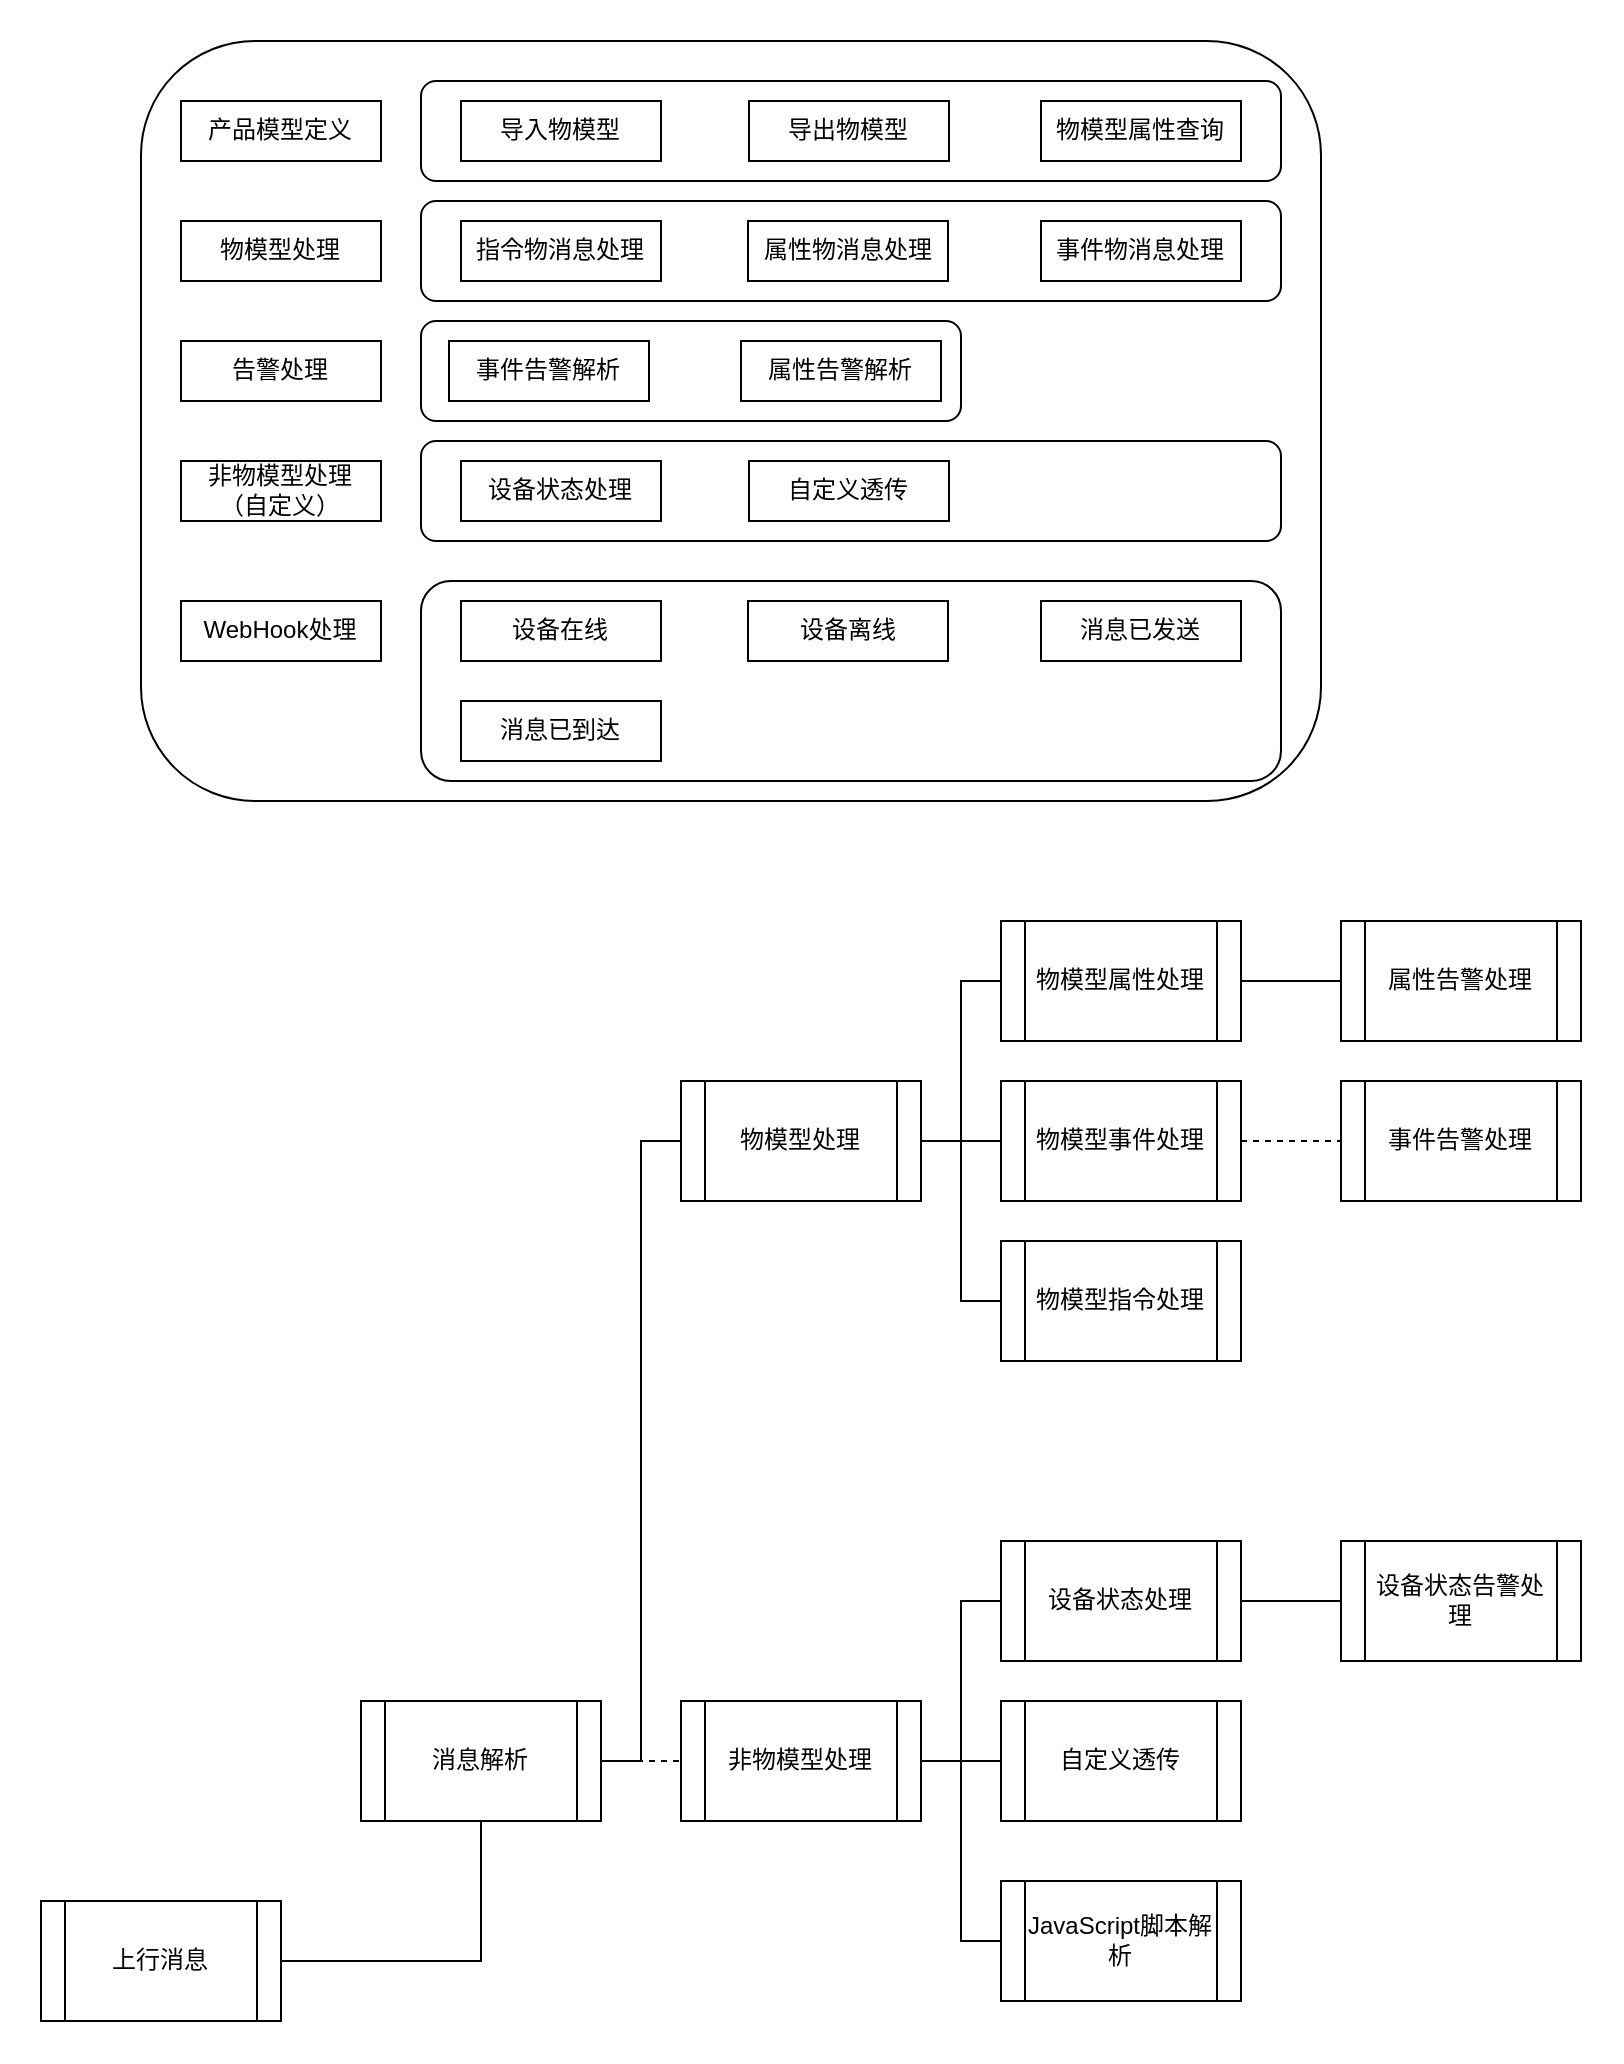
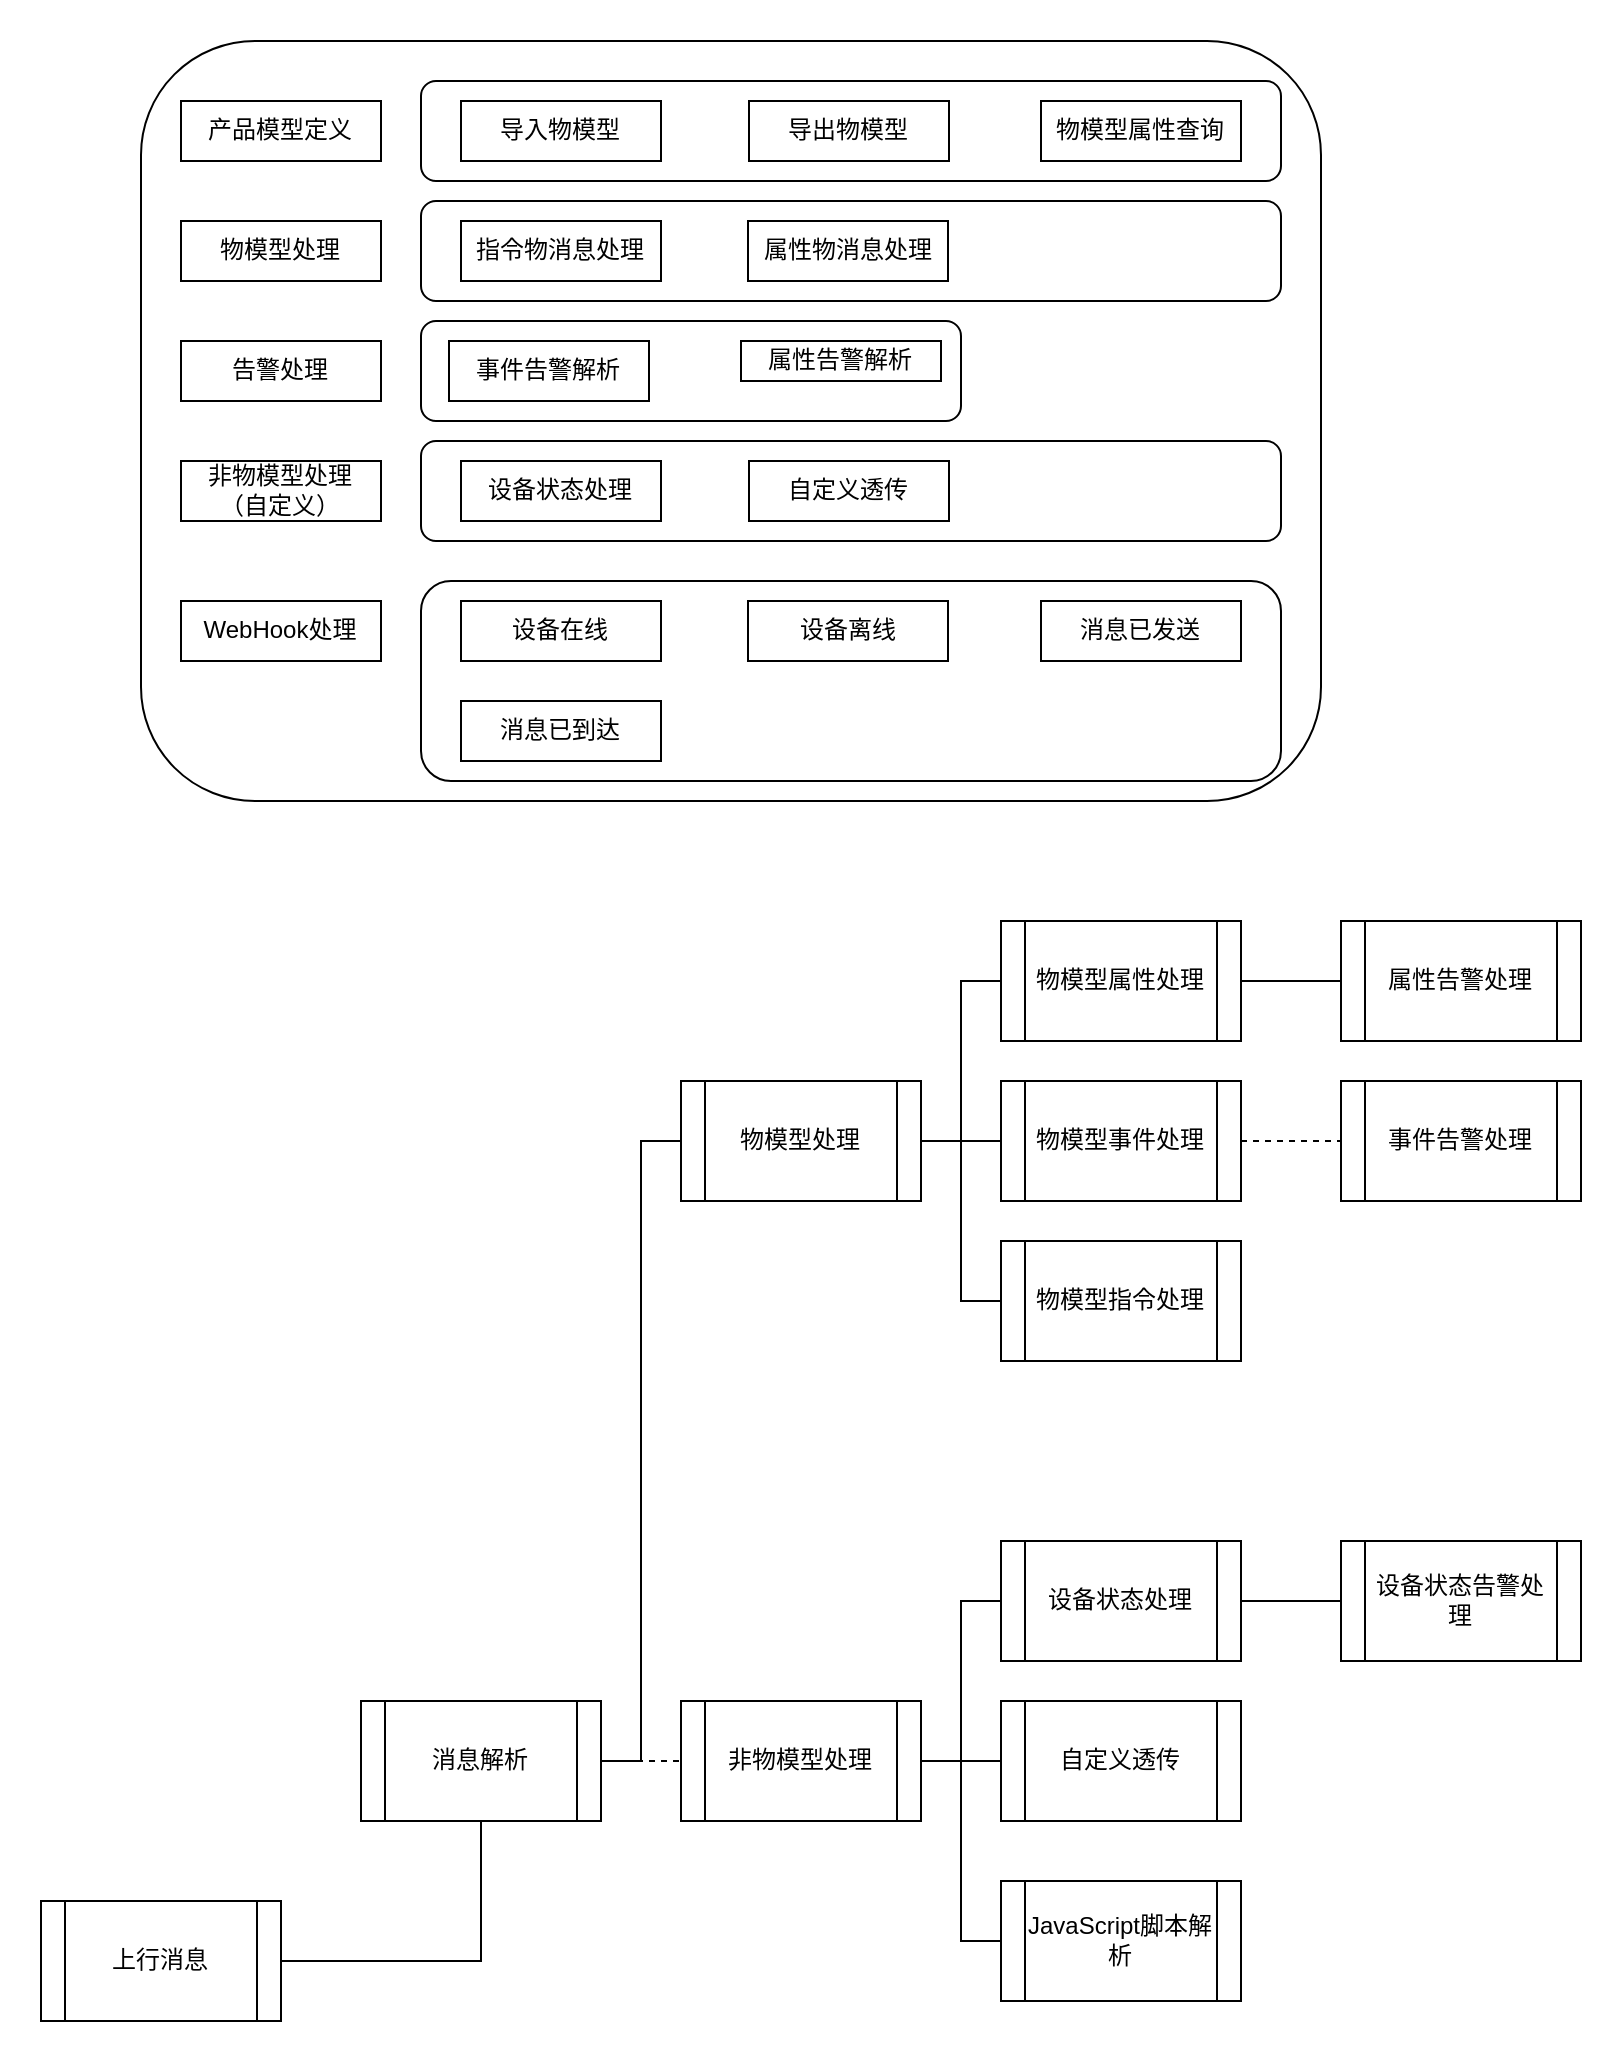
node "事件物消息处理": removed
node "属性告警解析": size 200x60 -> 200x40
